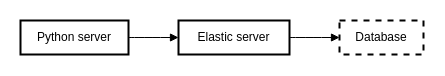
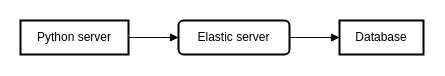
node "Elastic server": shape rectangle -> rounded rectangle
node "Database": style dashed -> solid
